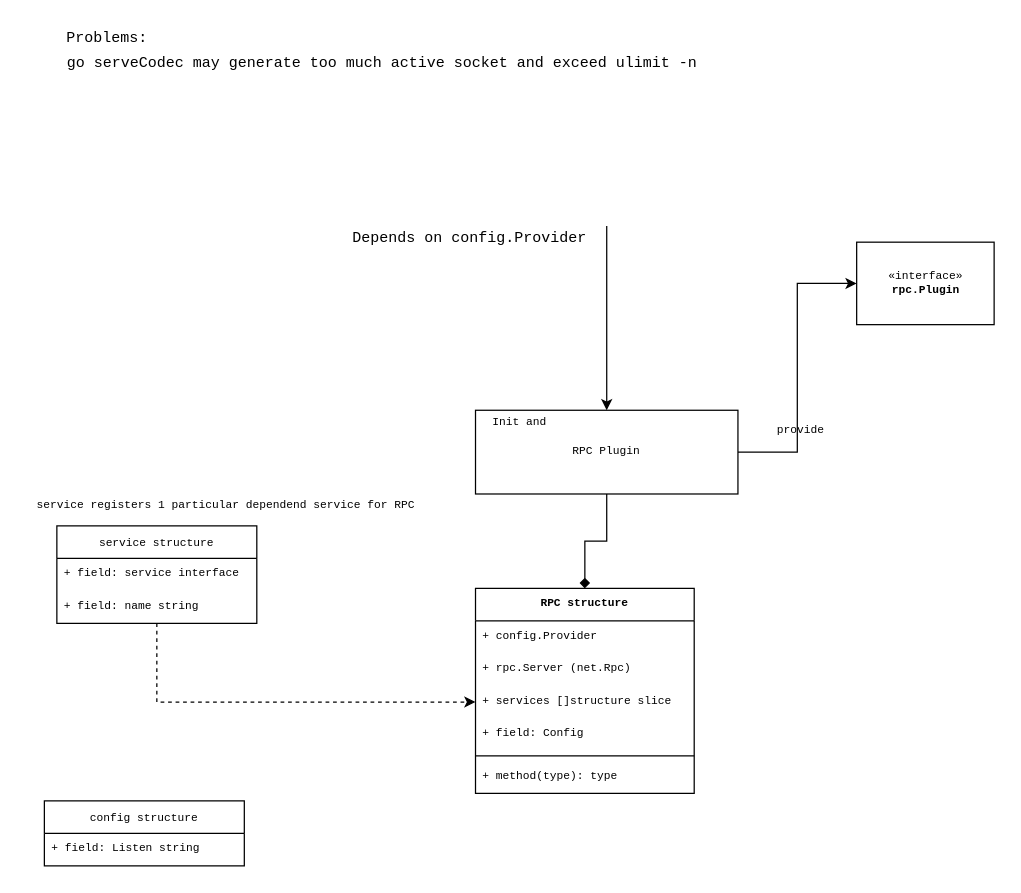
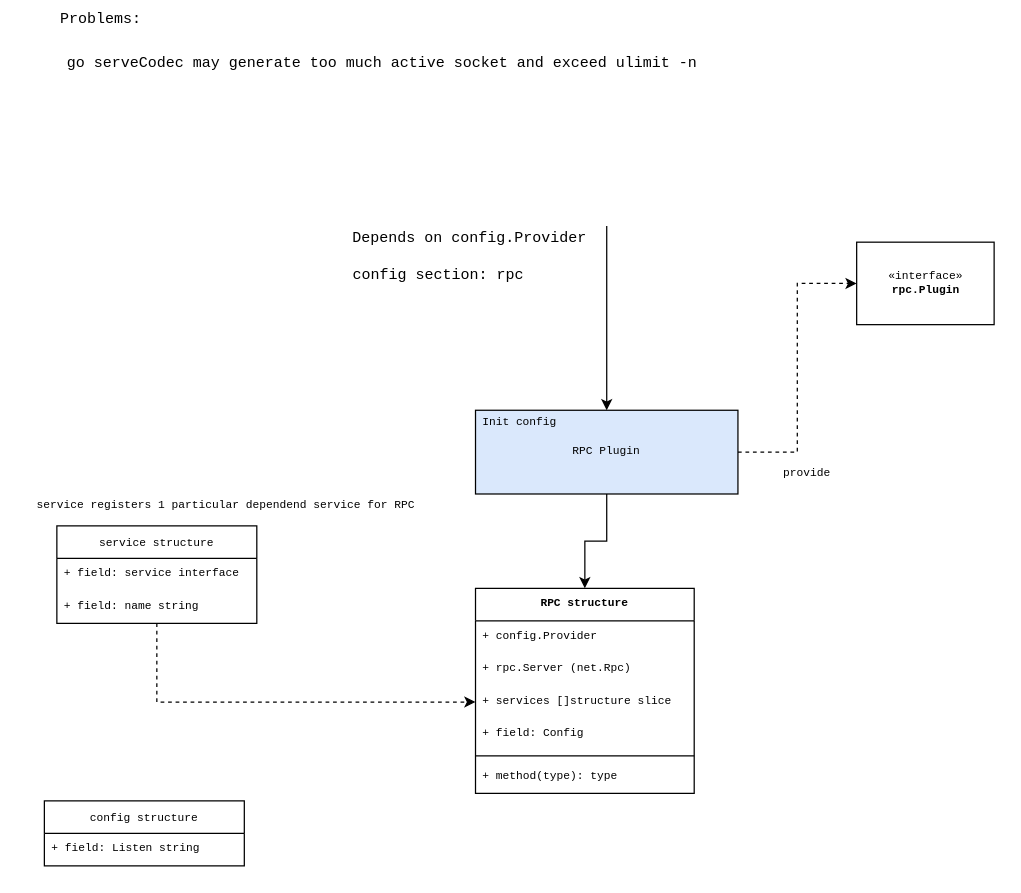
node "Problems:": moved (107, 38) -> (101, 19)
node "config section: rpc": added
edge "RPC Plugin" -> "«interface»rpc.Plugin": style solid -> dashed
node "Init and": label "Init and" -> "Init config"
node "provide": moved (801, 431) -> (807, 474)
node "RPC Plugin": fillcolor #ffffff -> #dae8fc
edge "RPC Plugin" -> "RPC structure": arrowhead diamond -> classic
